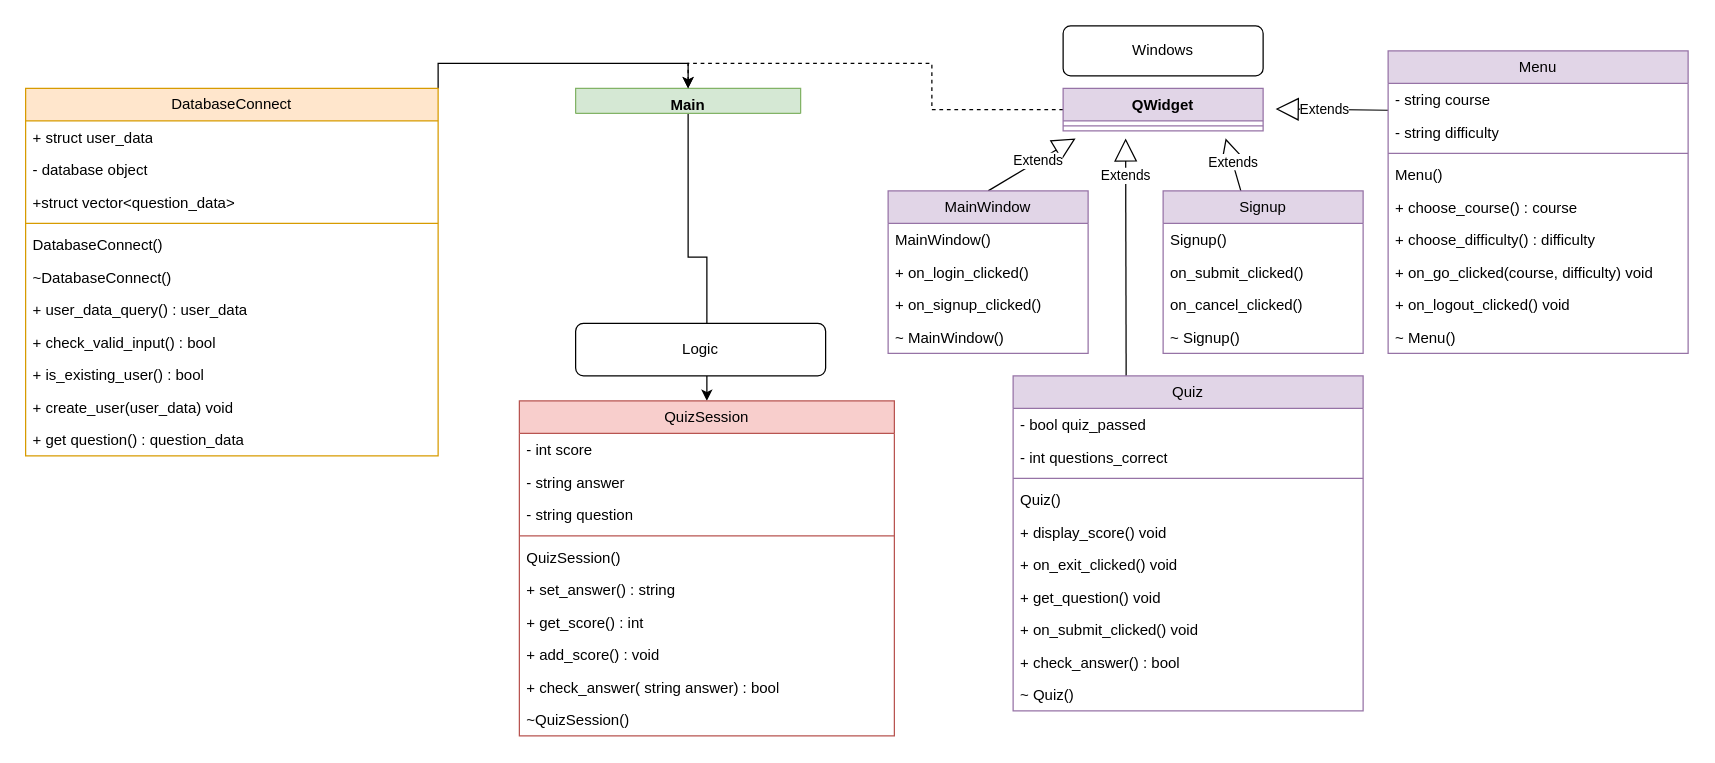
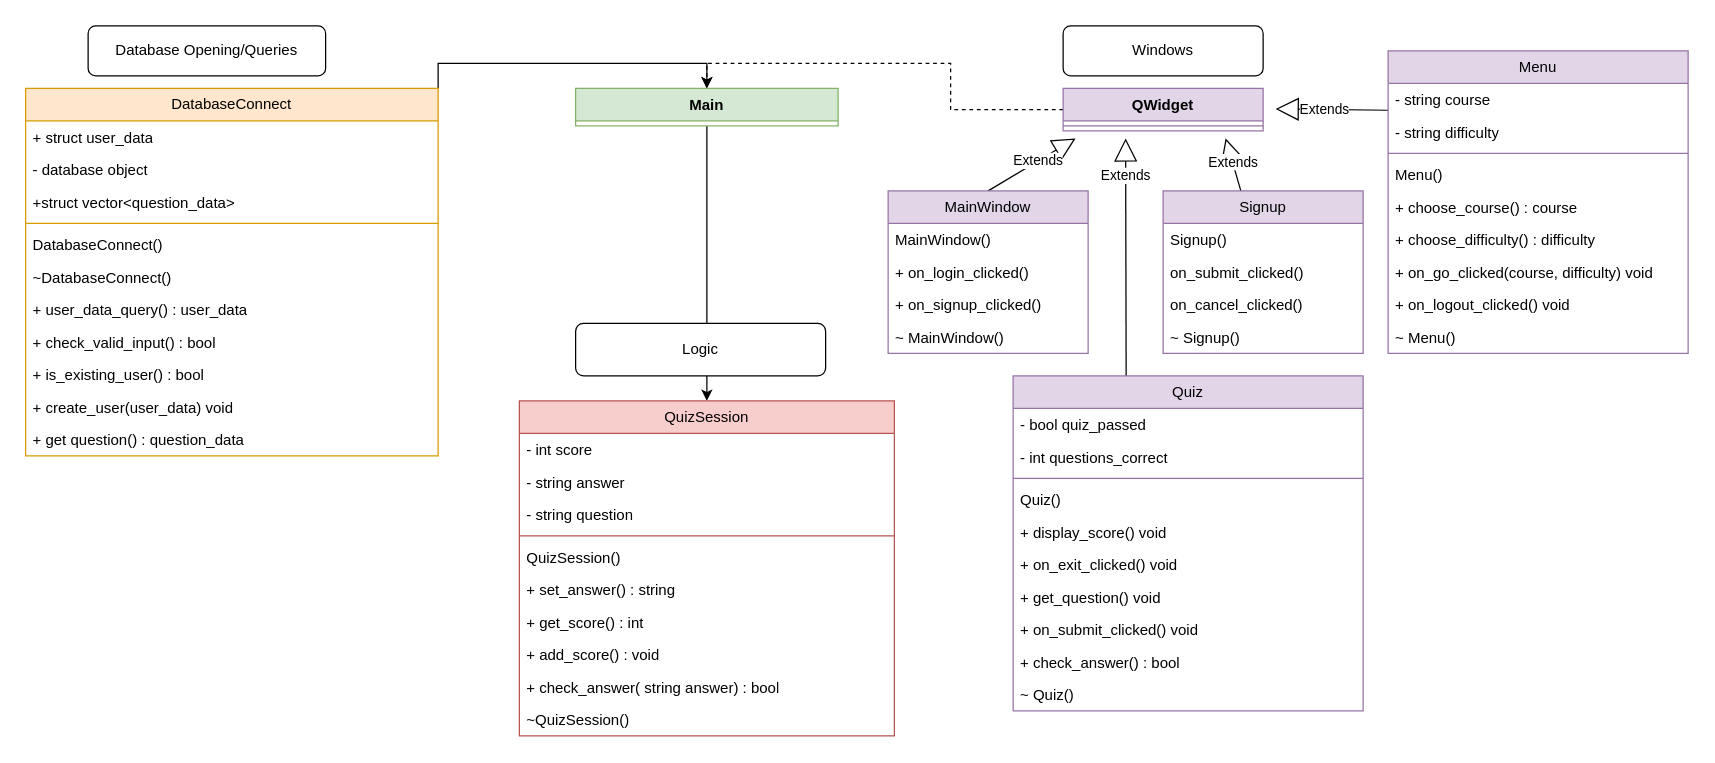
node "Database Opening/Queries": added
node "Main": size 225x25 -> 263x38
